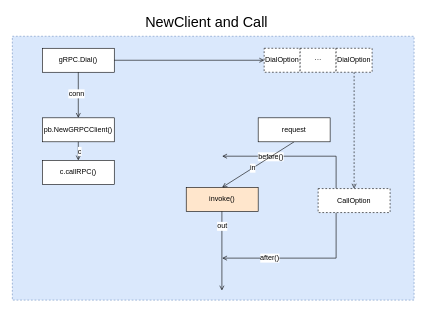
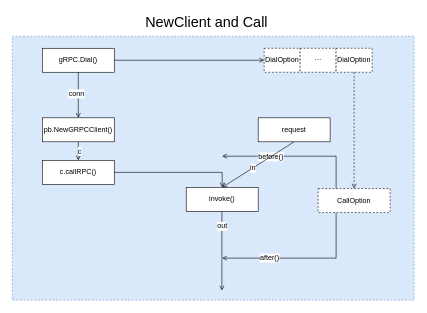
edge "c.callRPC()" -> "invoke()": added
node "invoke()": fillcolor #ffe6cc -> #ffffff
